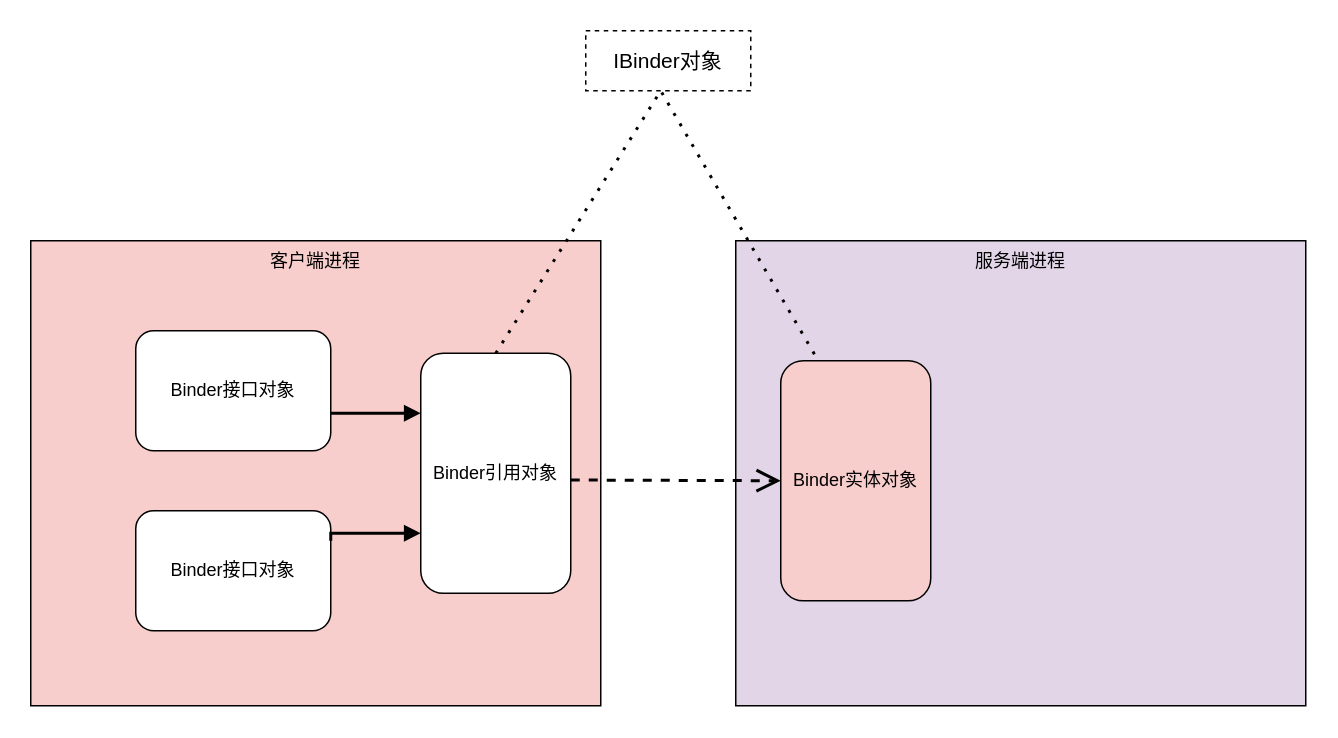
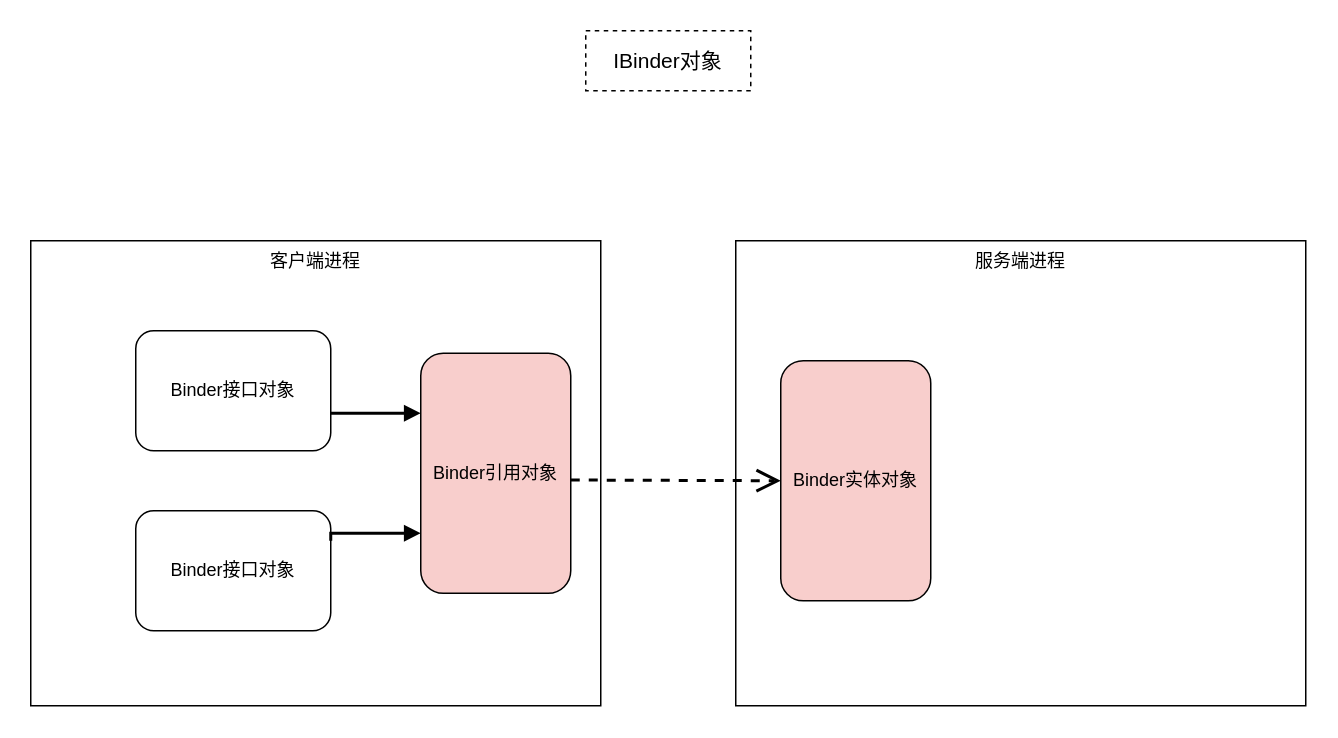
edge "Binder引用对象" -- "Binder实体对象": removed
node "客户端进程": fillcolor #f8cecc -> #ffffff
node "Binder引用对象": fillcolor #ffffff -> #f8cecc
node "服务端进程": fillcolor #e1d5e7 -> #ffffff
